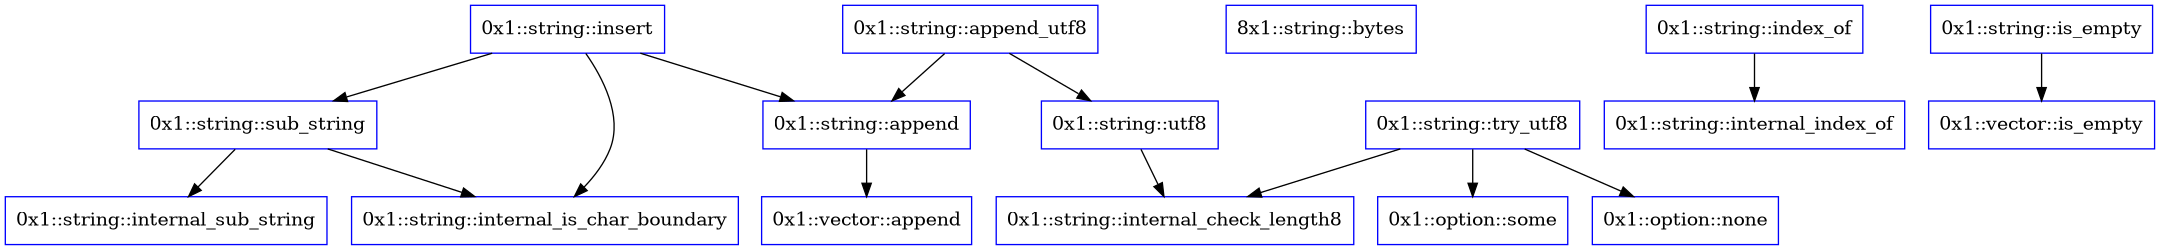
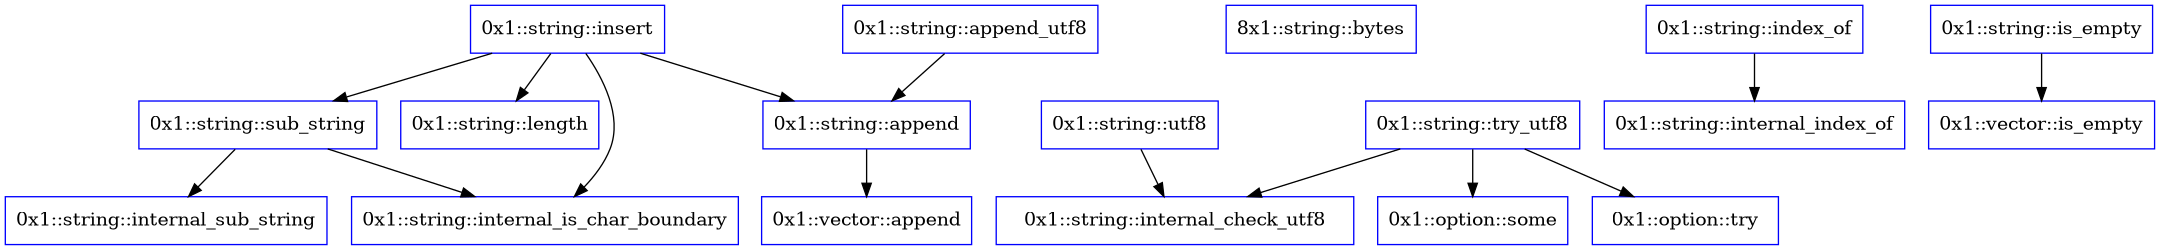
edge "0x1::string::append_utf8" -> "0x1::string::utf8": removed
node "0x1::string::length": added
node "0x1::string::internal_check_length8": label "0x1::string::internal_check_length8" -> "0x1::string::internal_check_utf8"
node "0x1::option::none": label "0x1::option::none" -> "0x1::option::try"
